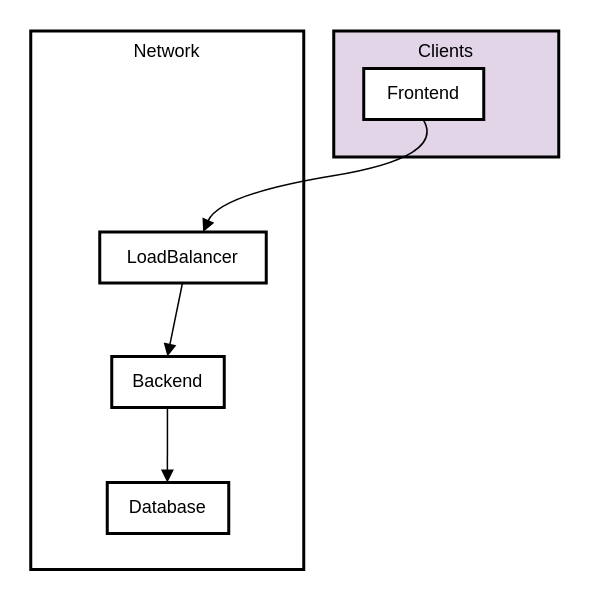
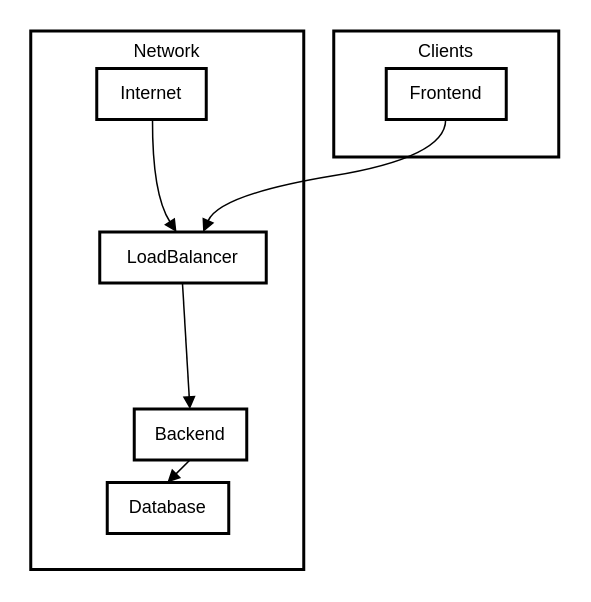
node "Clients": fillcolor #e1d5e7 -> #ffffff
node "Internet": added
node "Frontend": moved (424, 94) -> (446, 94)
edge "Internet" -> "LoadBalancer": added
node "Backend": moved (168, 382) -> (191, 434)
